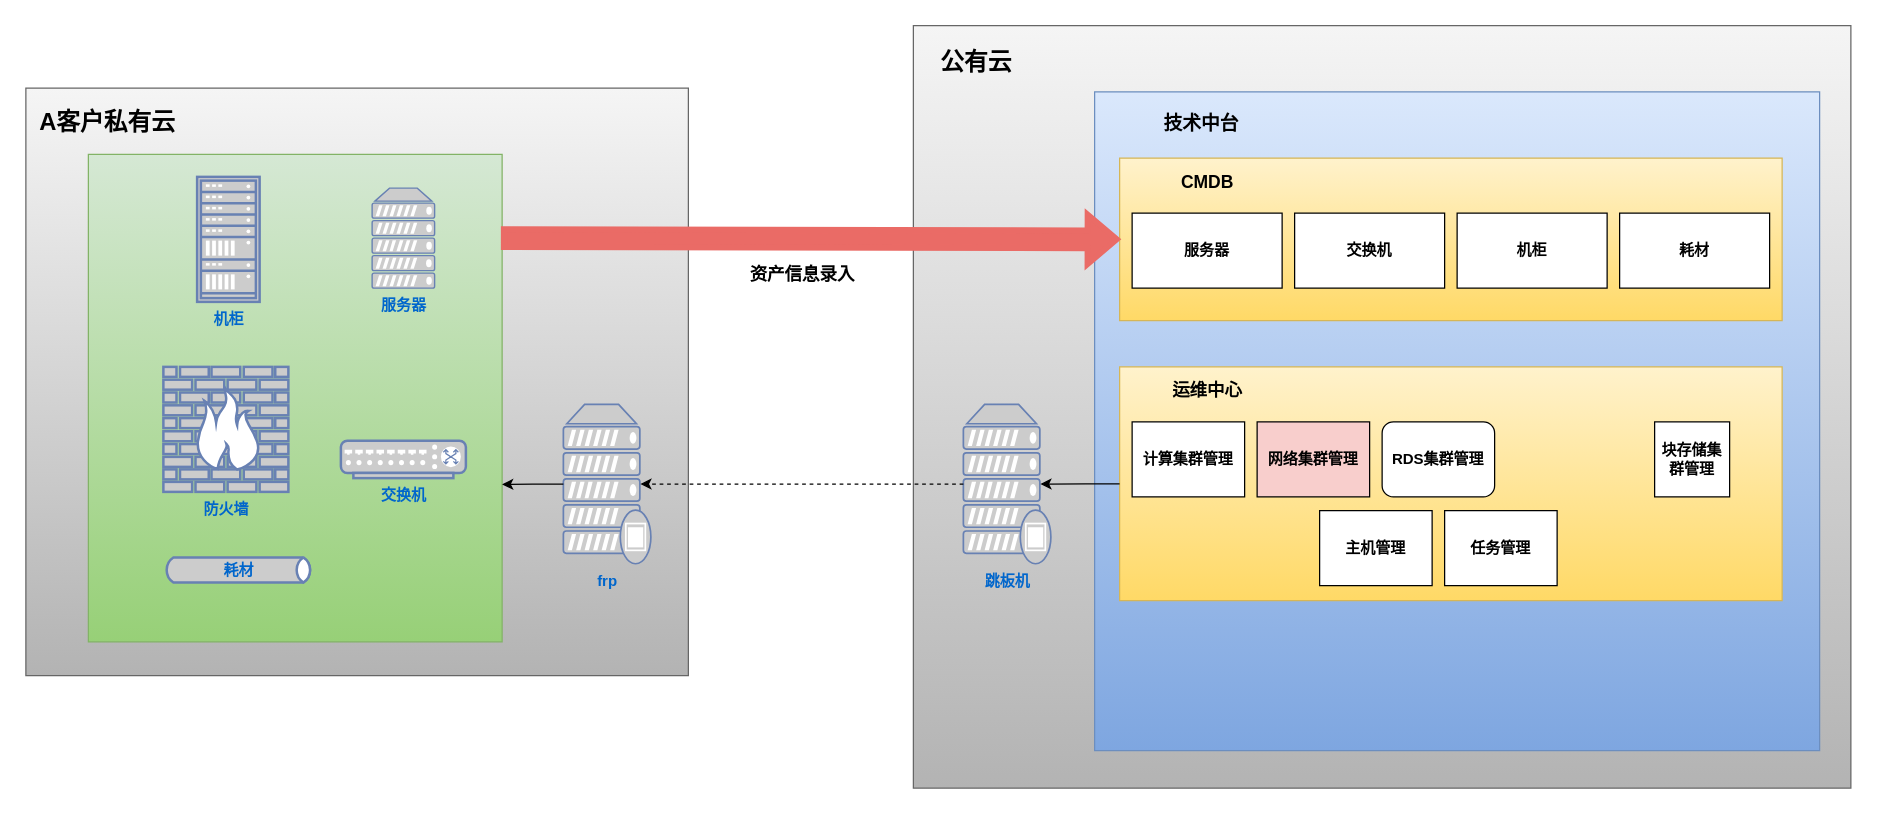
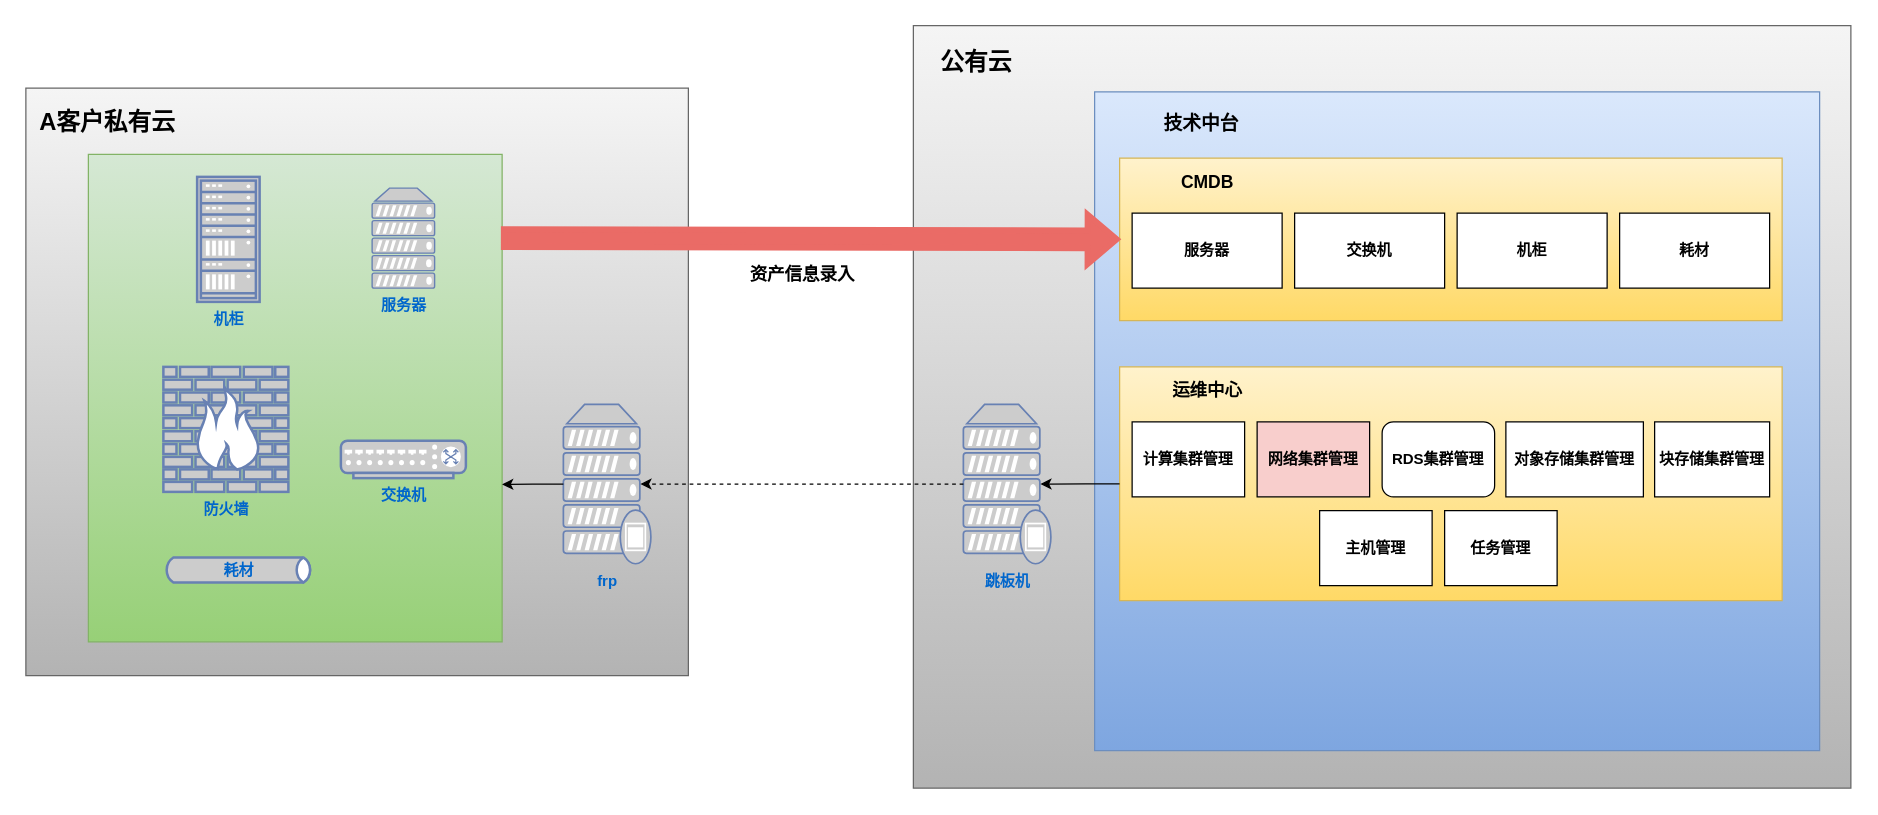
node "对象存储集群管理": added
node "块存储集群管理": size 75x75 -> 115x75
